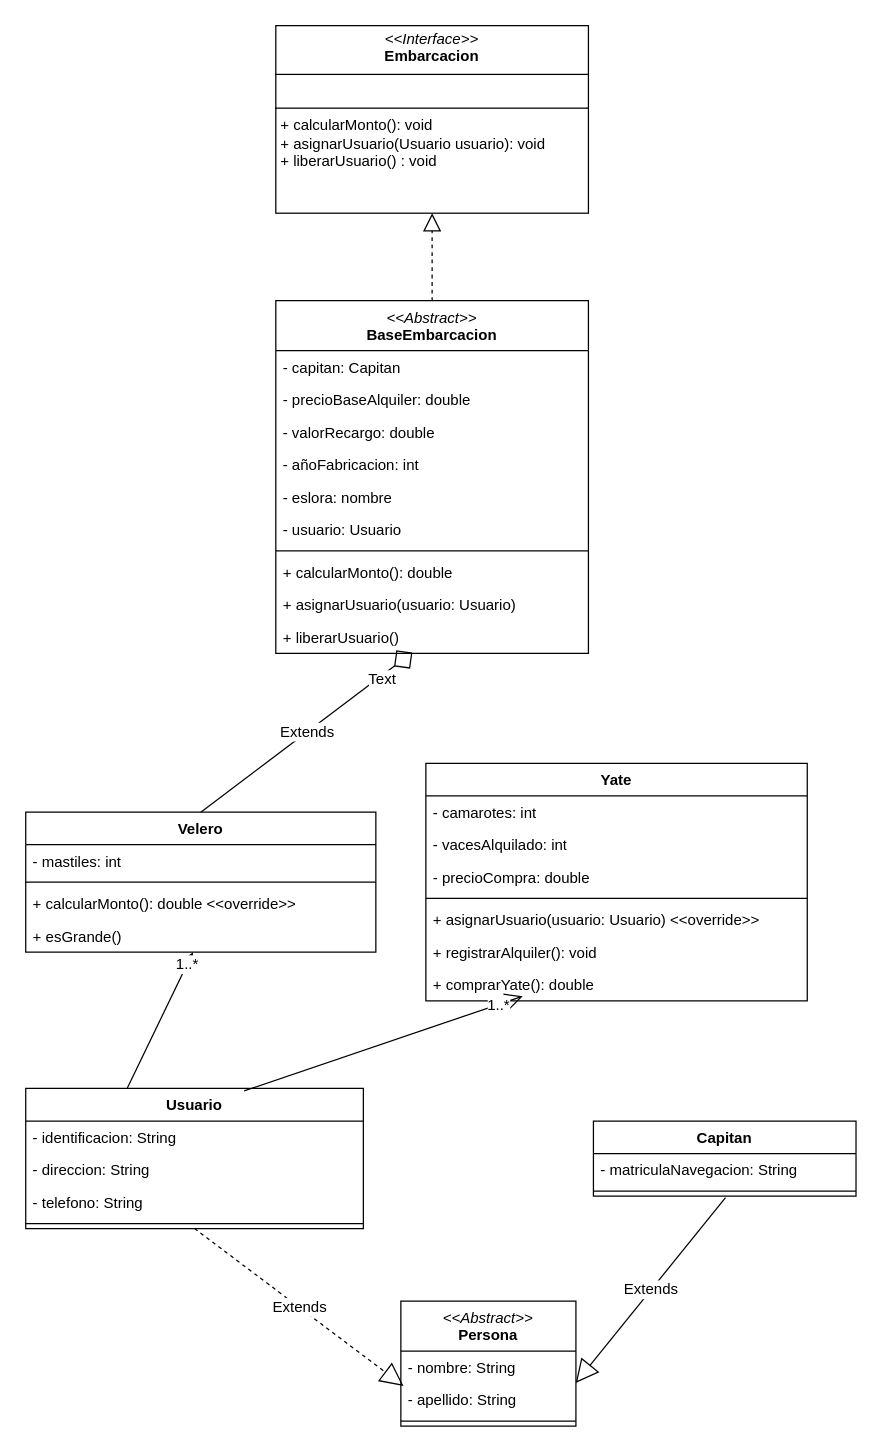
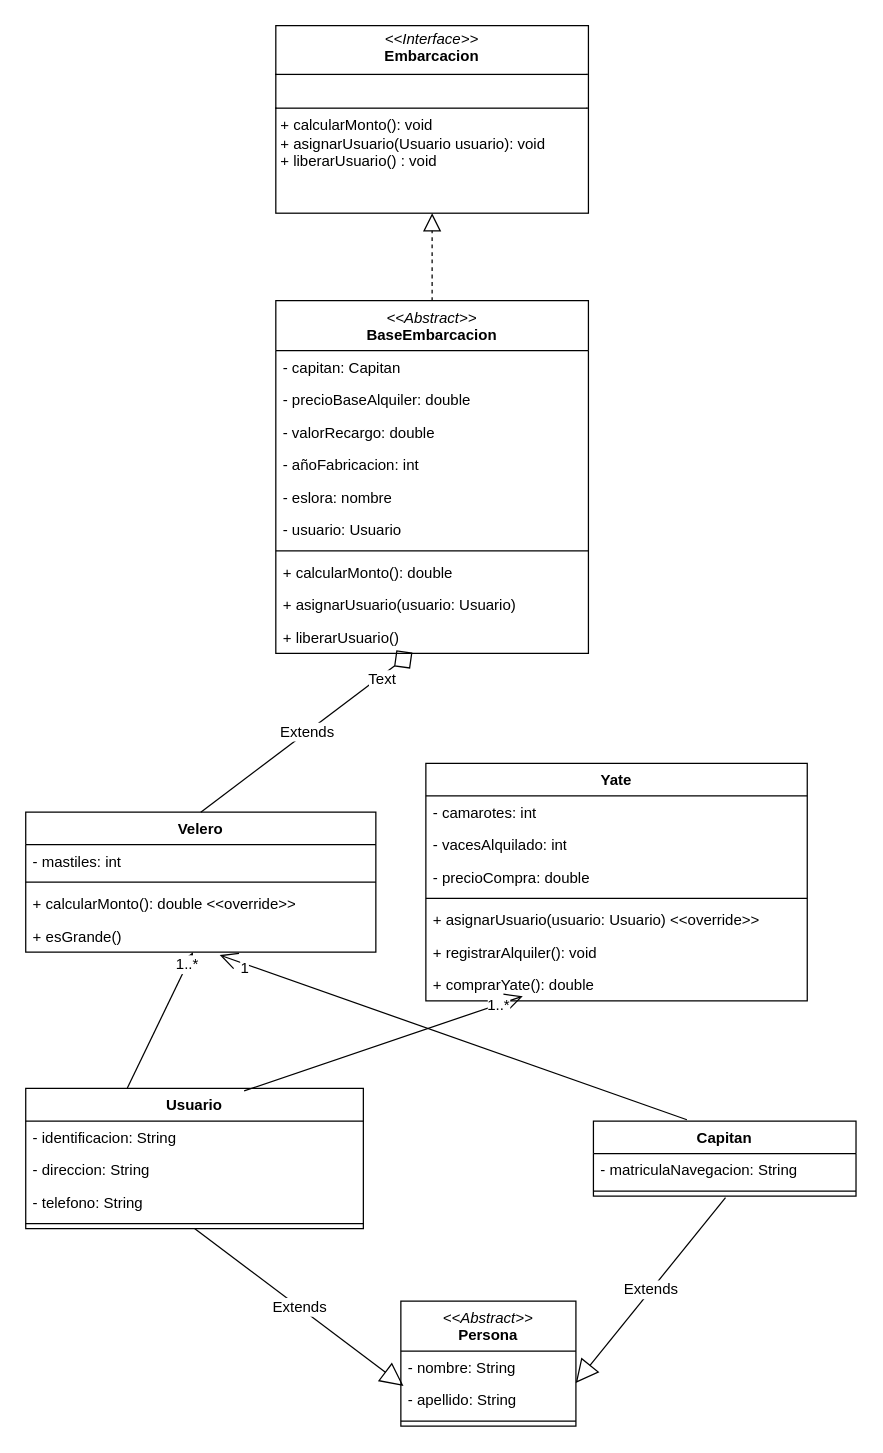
edge "Capitan" -> "+ esGrande()": added, label "1"
edge "Usuario" -> "- apellido: String": style dashed -> solid
